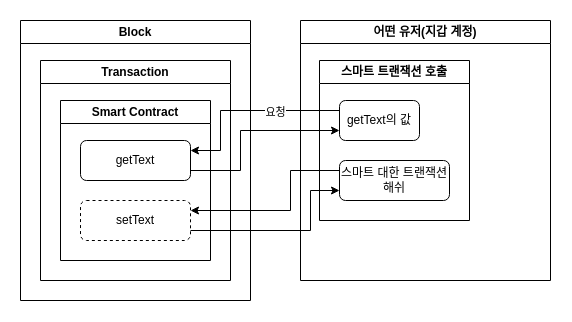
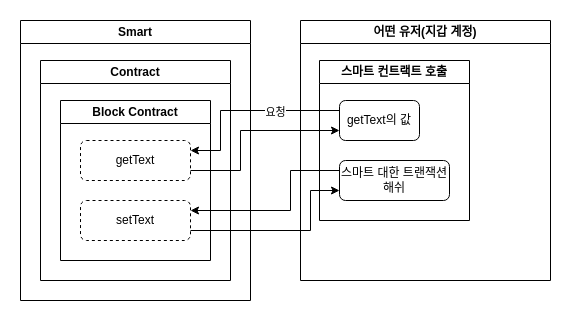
node "Block": label "Block" -> "Smart"
node "Transaction": label "Transaction" -> "Contract"
node "스마트 트랜잭션 호출": label "스마트 트랜잭션 호출" -> "스마트 컨트랙트 호출"
node "Smart Contract": label "Smart Contract" -> "Block Contract"
node "getText": style solid -> dashed
